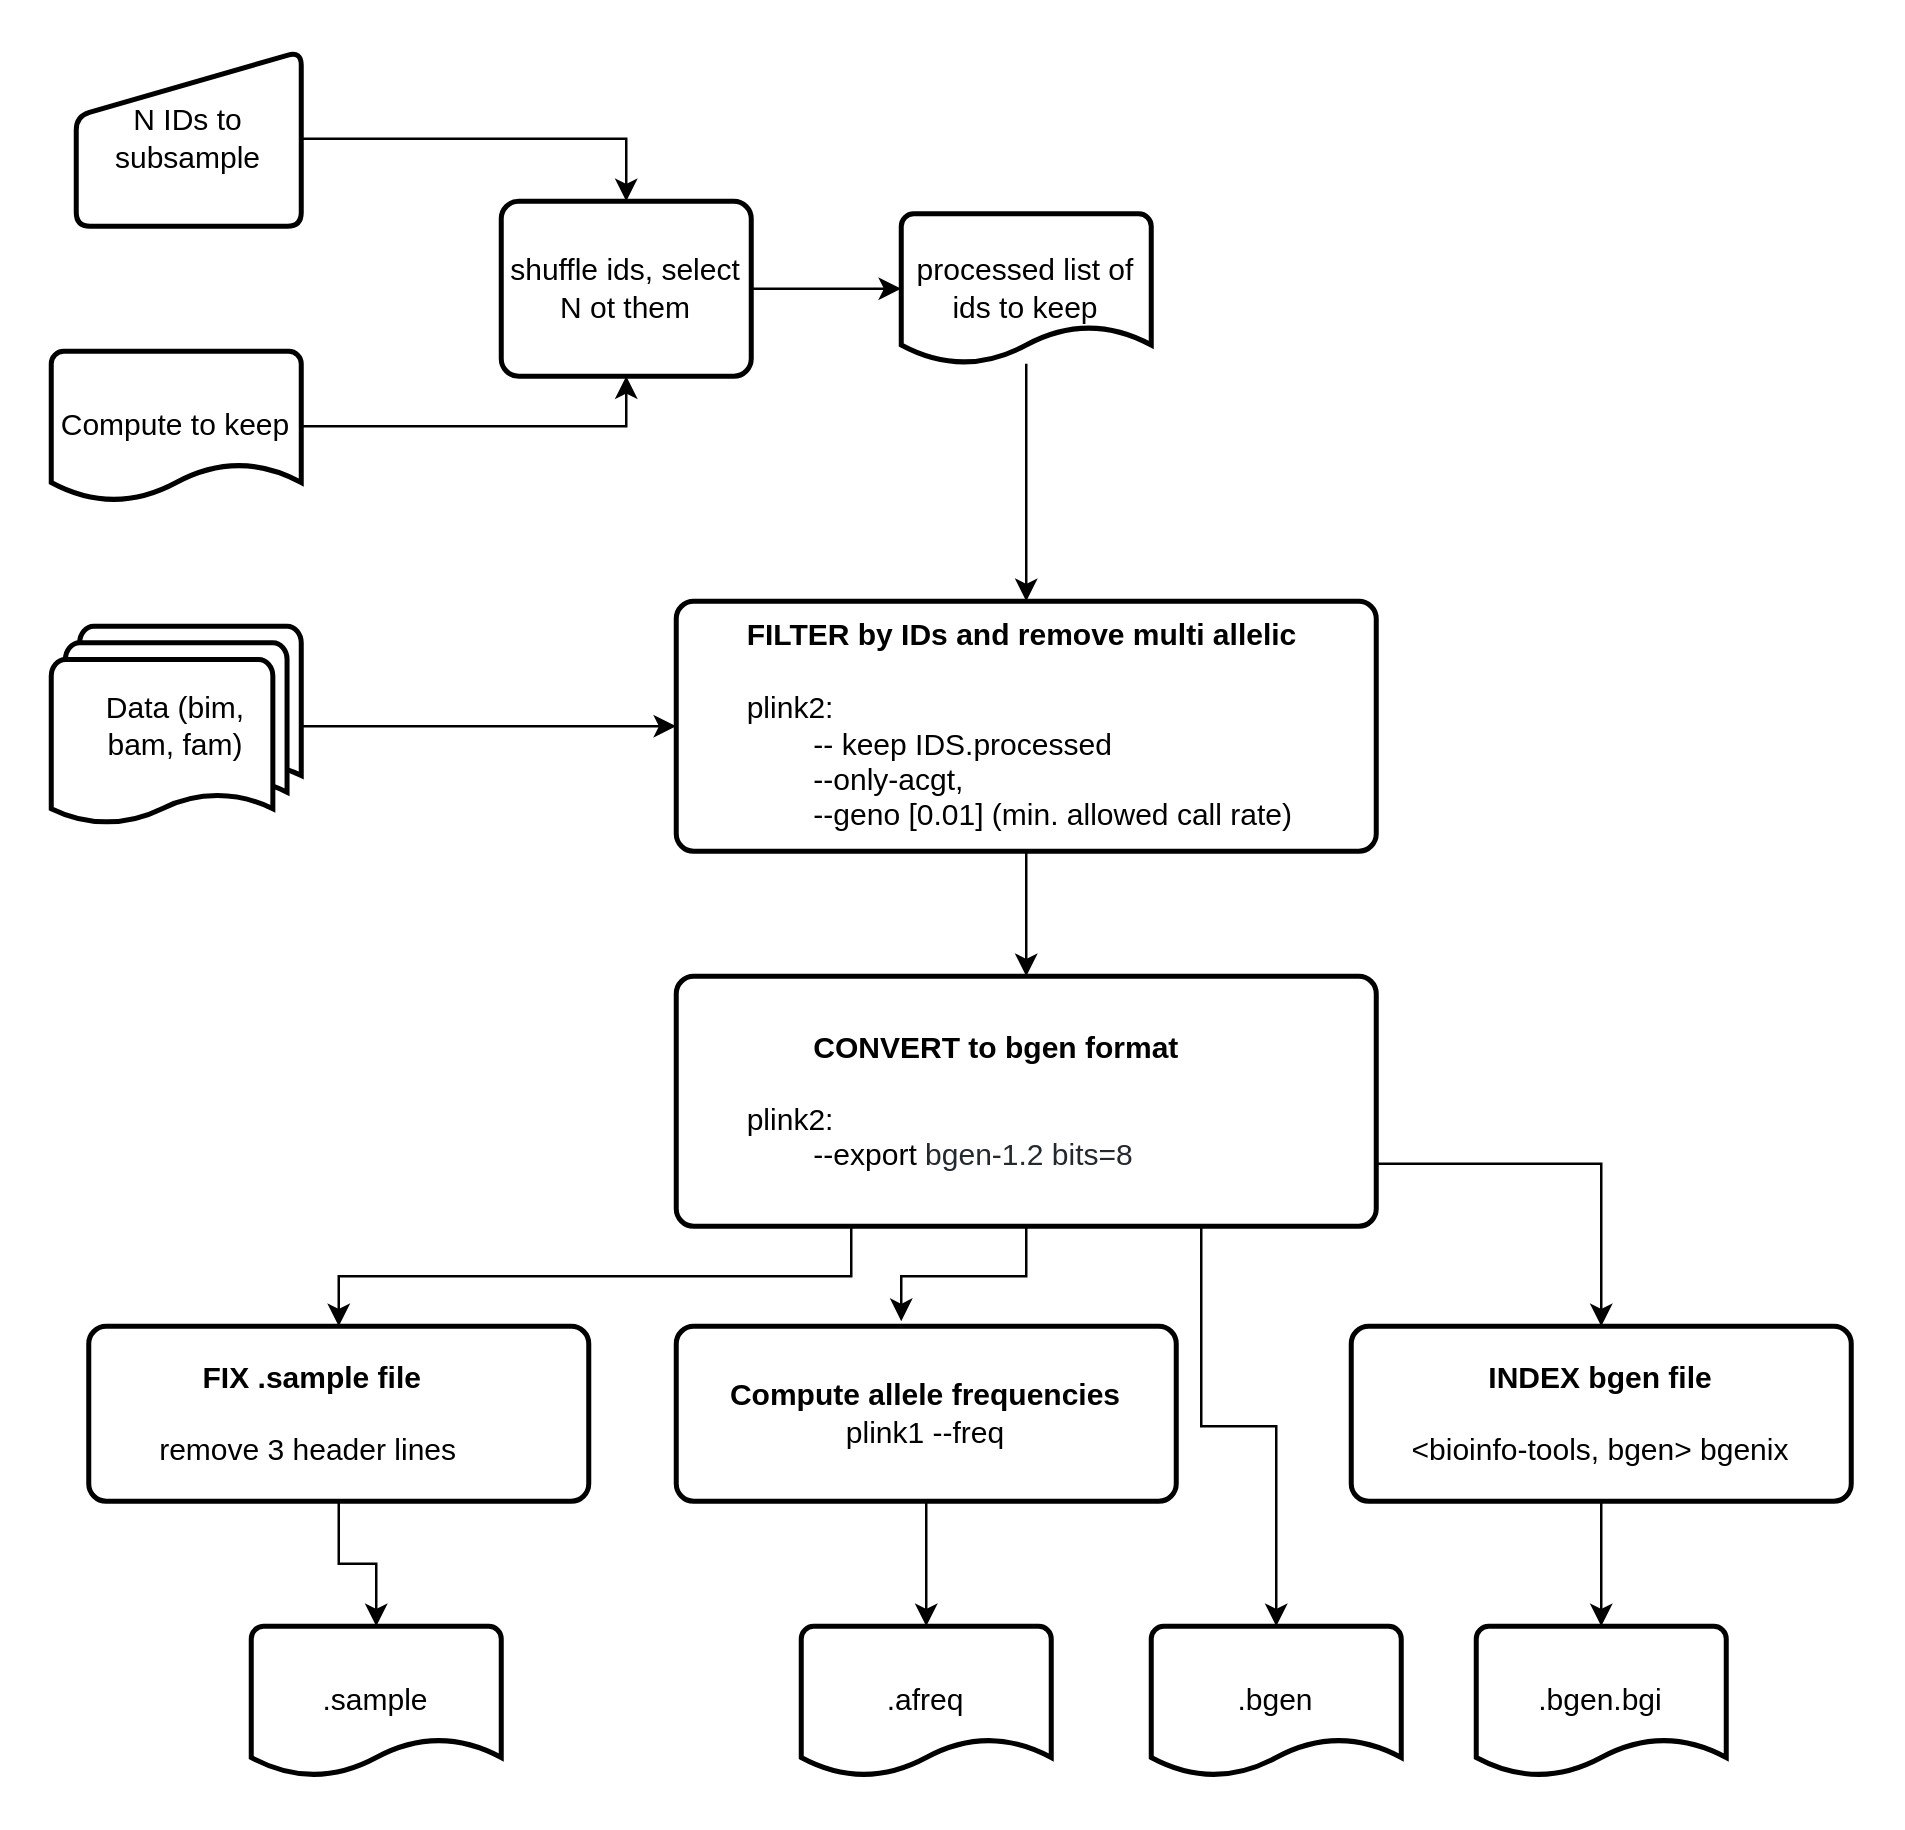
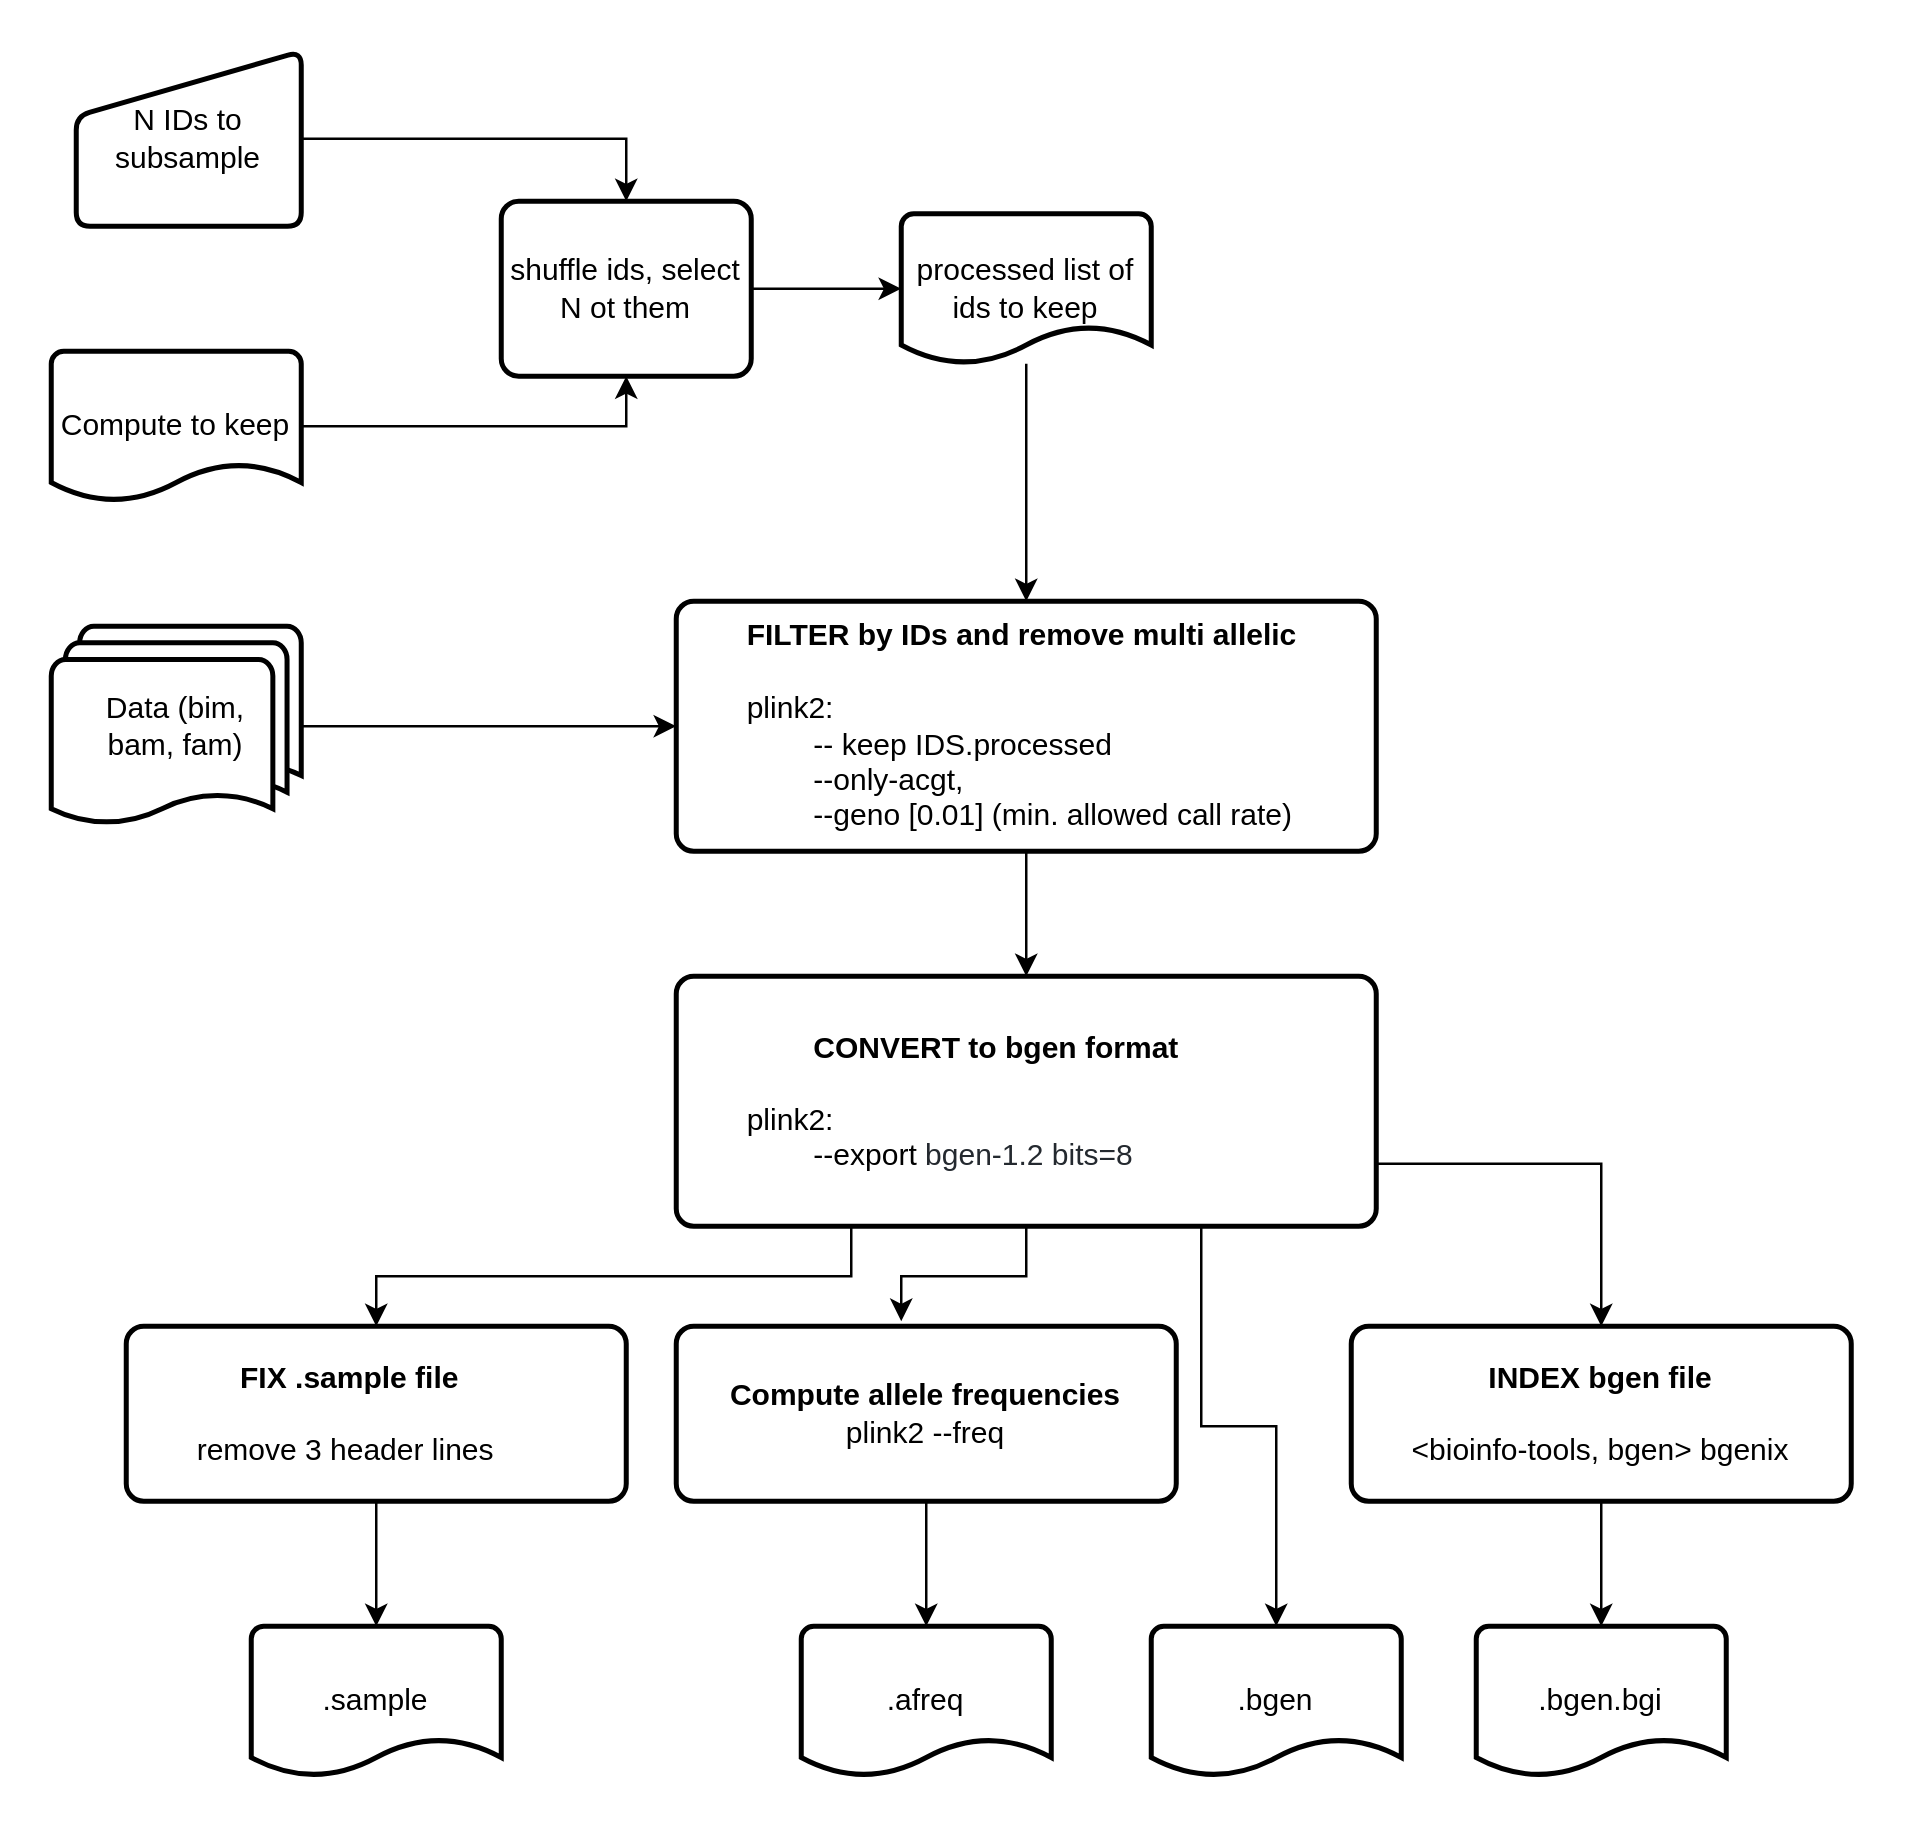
node "FIX .sample file remove 3 header lines": moved (339, 1414) -> (376, 1414)
node "Compute allele frequencies plink1 --freq": label "Compute allele frequencies plink1 --freq" -> "Compute allele frequencies plink2 --freq"
